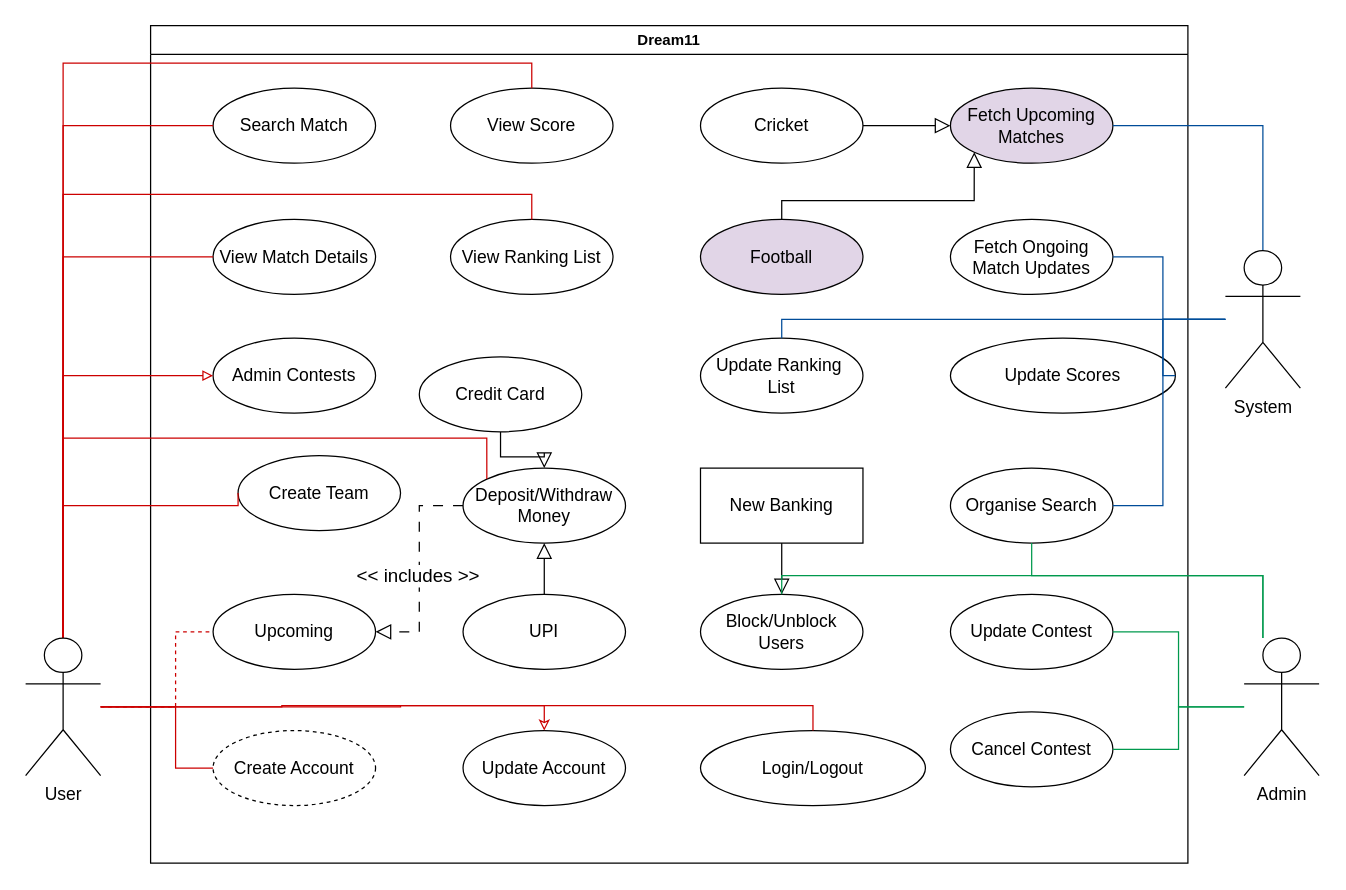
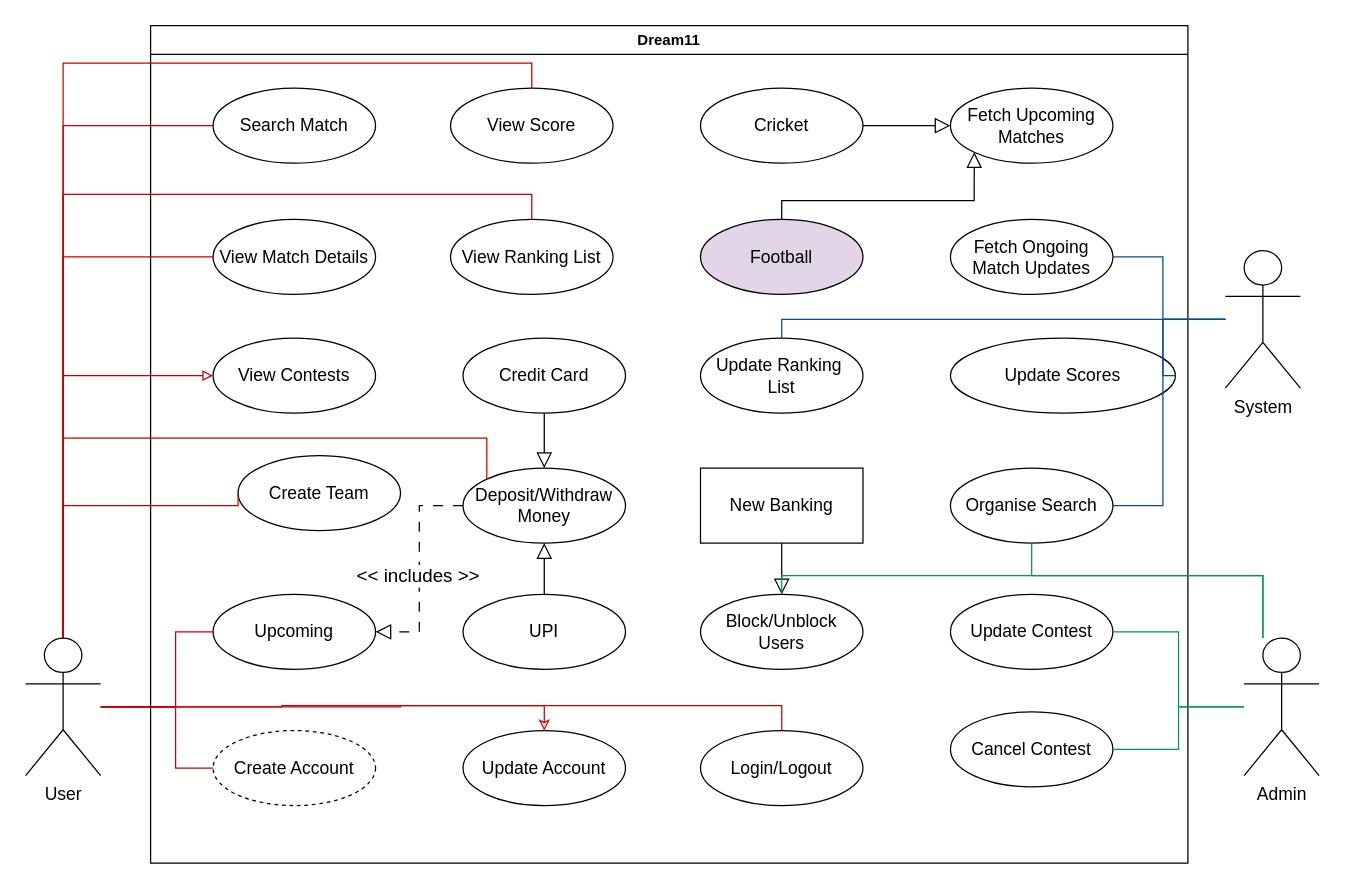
node "Fetch Upcoming Matches": fillcolor #e1d5e7 -> #ffffff
edge "Fetch Upcoming Matches" -- "System": removed
node "Admin Contests": label "Admin Contests" -> "View Contests"
node "Credit Card": moved (501, 394) -> (544, 376)
edge "Upcoming" -- "User": style dashed -> solid
node "Login/Logout": size 225x75 -> 163x75
